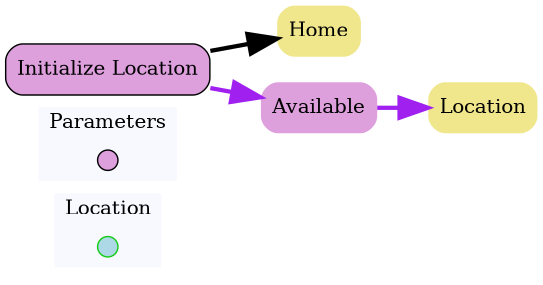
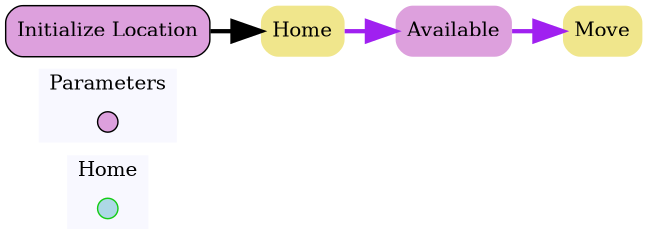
edge "Initialize Location" -> "Available": now "Home" -> "Available"
node "Location": label "Location" -> "Move"
cluster "Location": label "Location" -> "Home"
